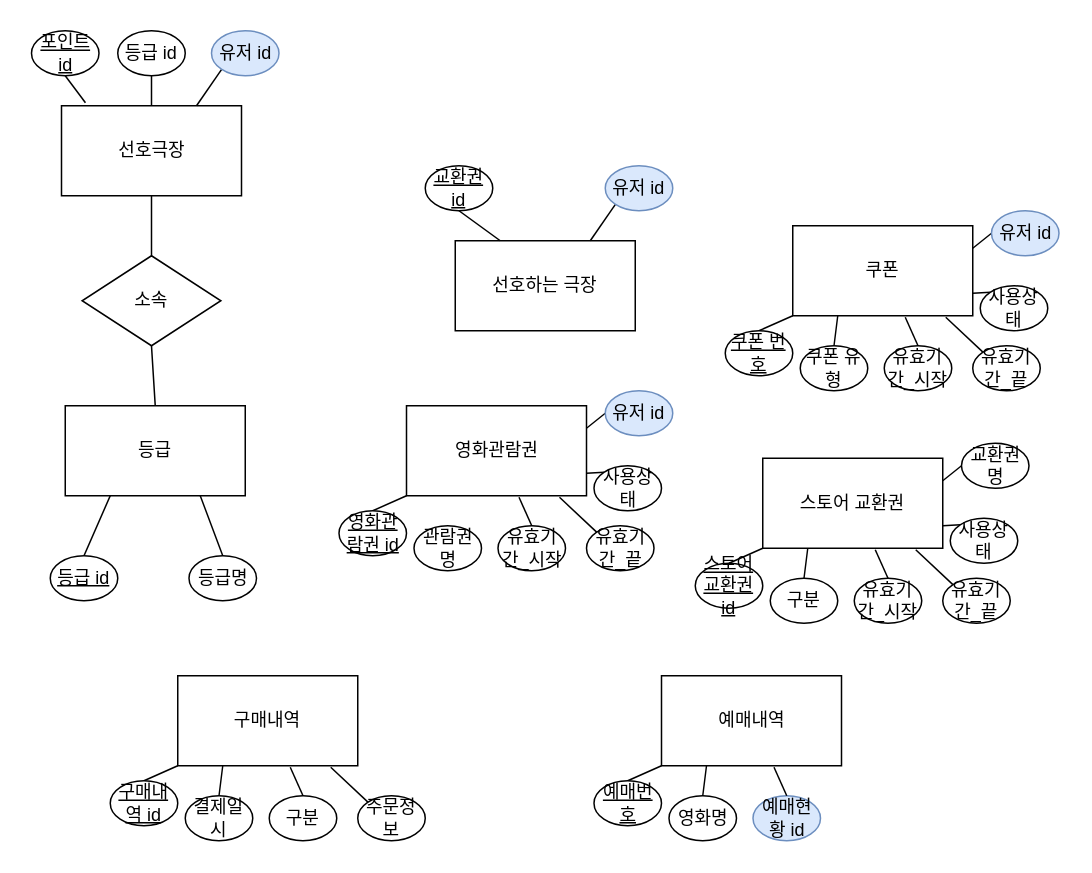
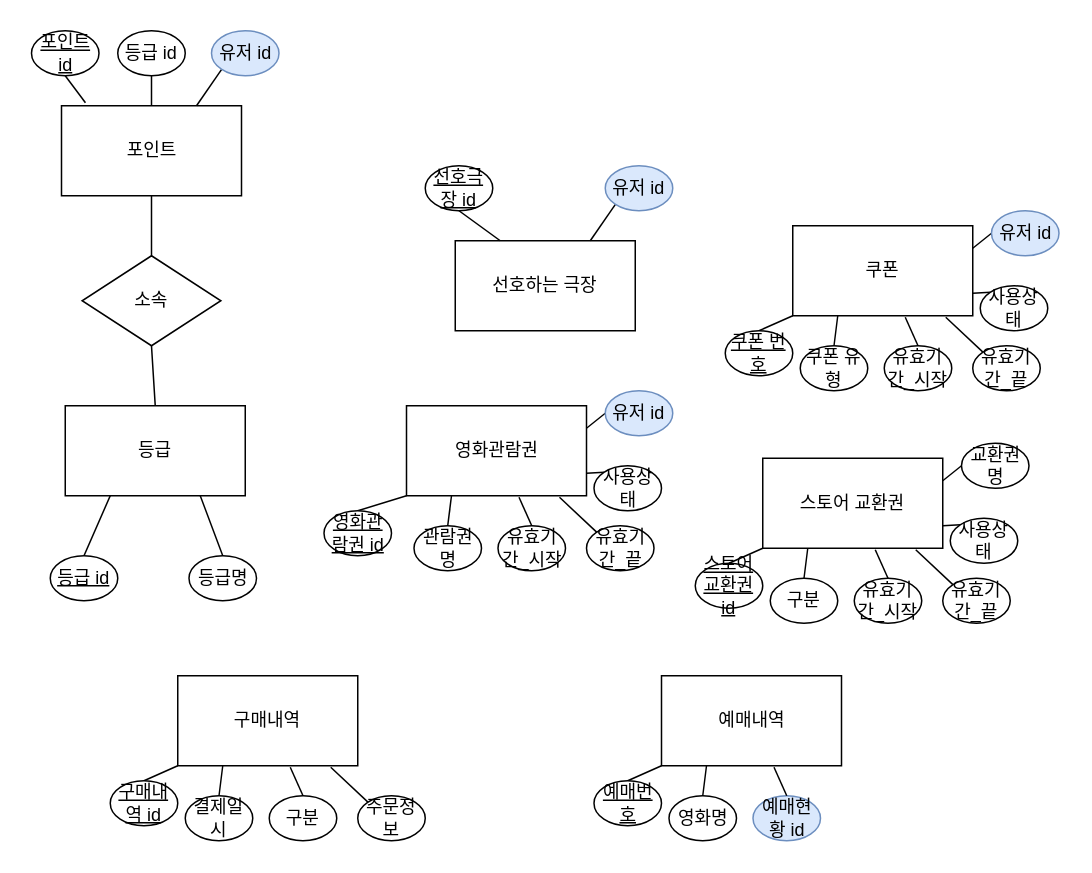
node "선호극장": label "선호극장" -> "포인트"
node "교환권 id": label "교환권 id" -> "선호극장 id"
edge "영화관람권" -- "관람권명": added
node "영화관람권 id": moved (373, 533) -> (358, 533)
